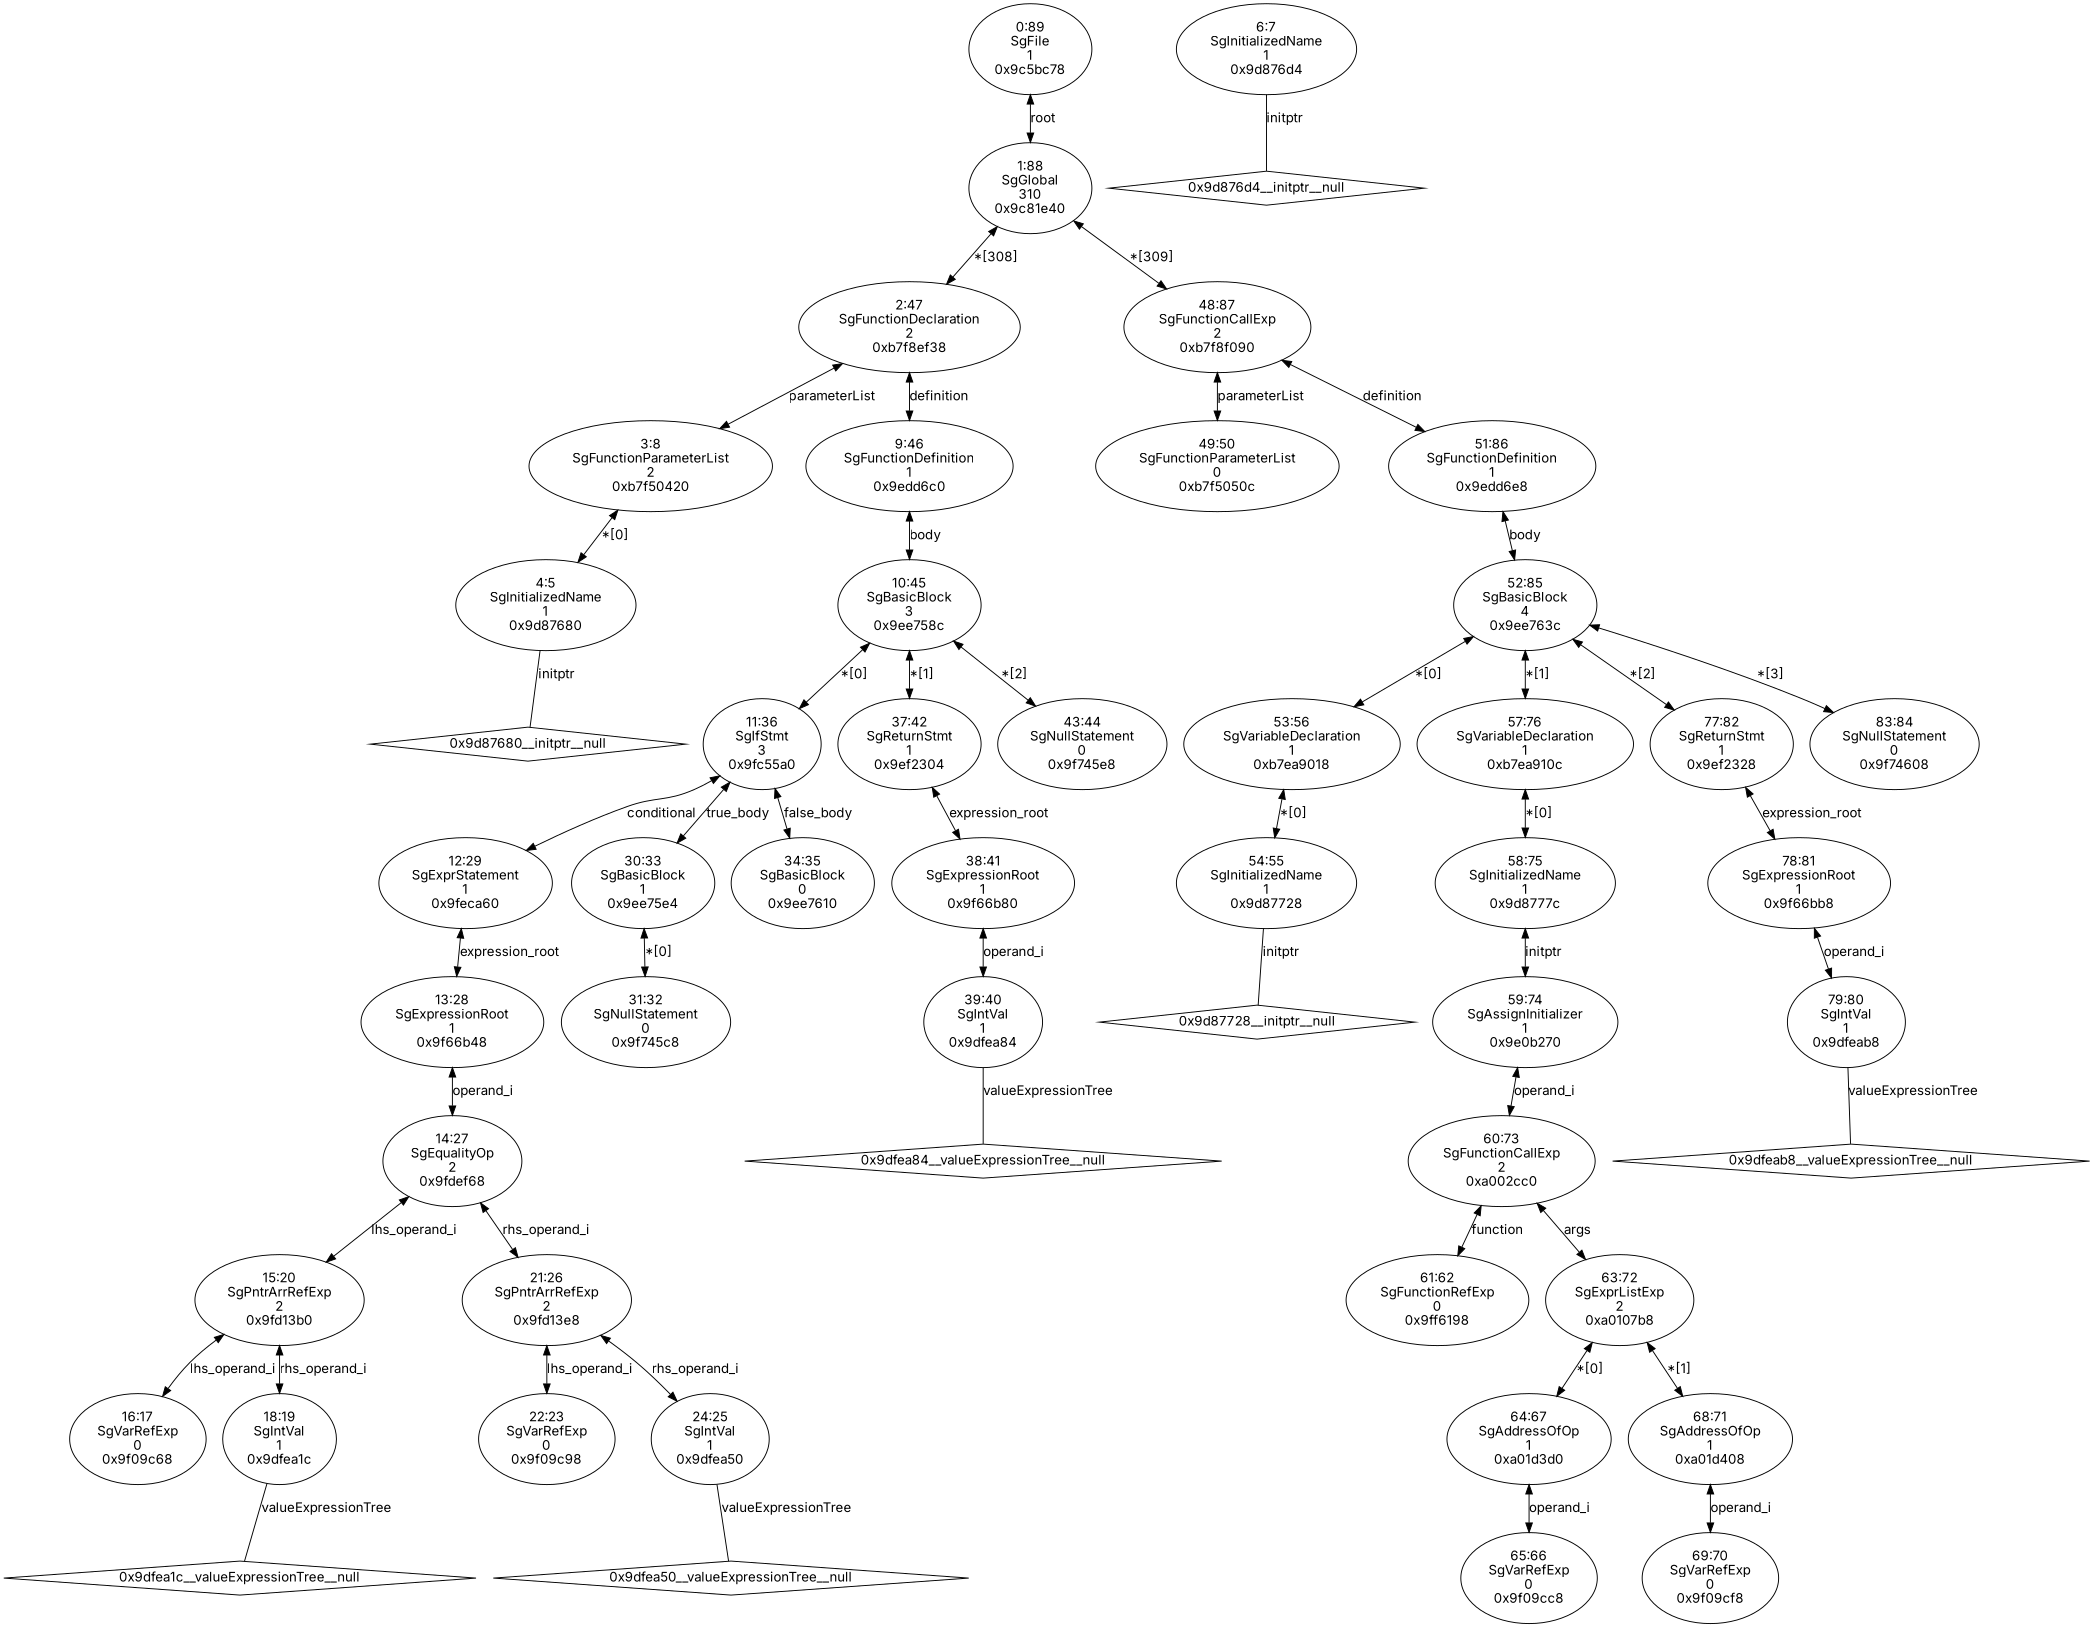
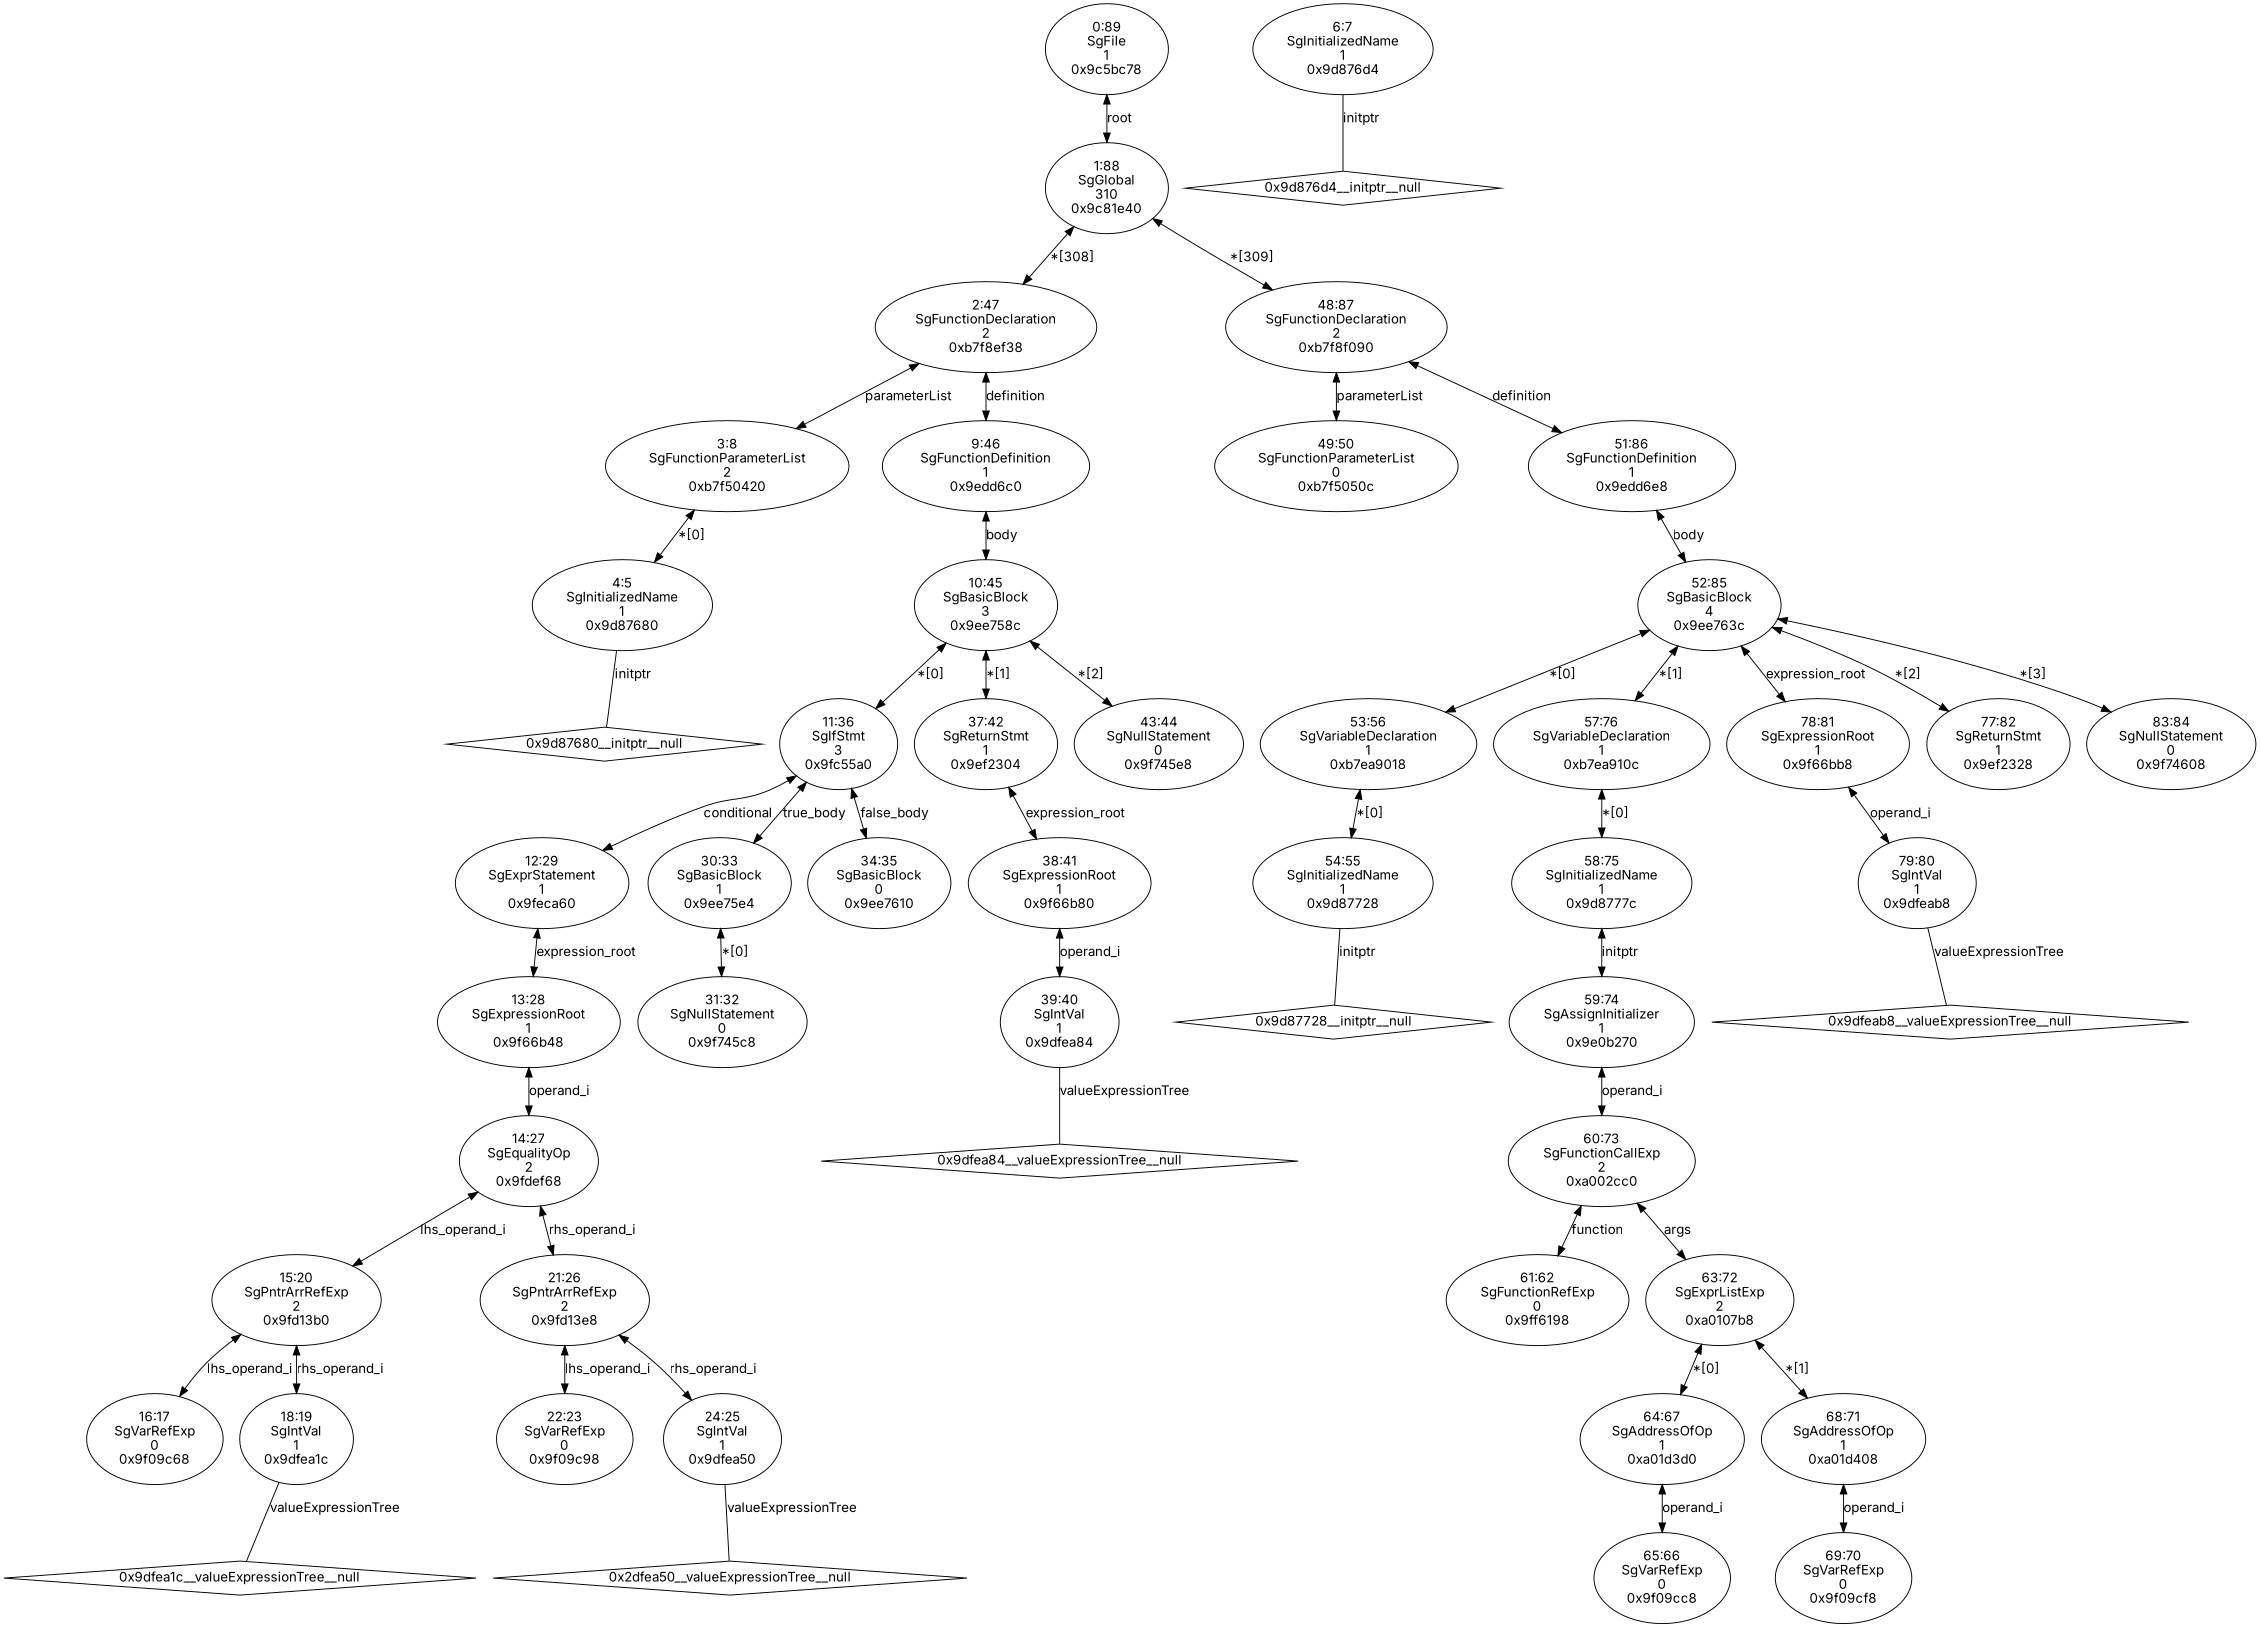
node "48:87 SgFunctionCallExp 2 0xb7f8f090": label "48:87 SgFunctionCallExp 2 0xb7f8f090" -> "48:87 SgFunctionDeclaration 2 0xb7f8f090"
edge "77:82 SgReturnStmt 1 0x9ef2328" -- "78:81 SgExpressionRoot 1 0x9f66bb8": now "52:85 SgBasicBlock 4 0x9ee763c" -- "78:81 SgExpressionRoot 1 0x9f66bb8"
node "0x9dfea50__valueExpressionTree__null": label "0x9dfea50__valueExpressionTree__null" -> "0x2dfea50__valueExpressionTree__null"
